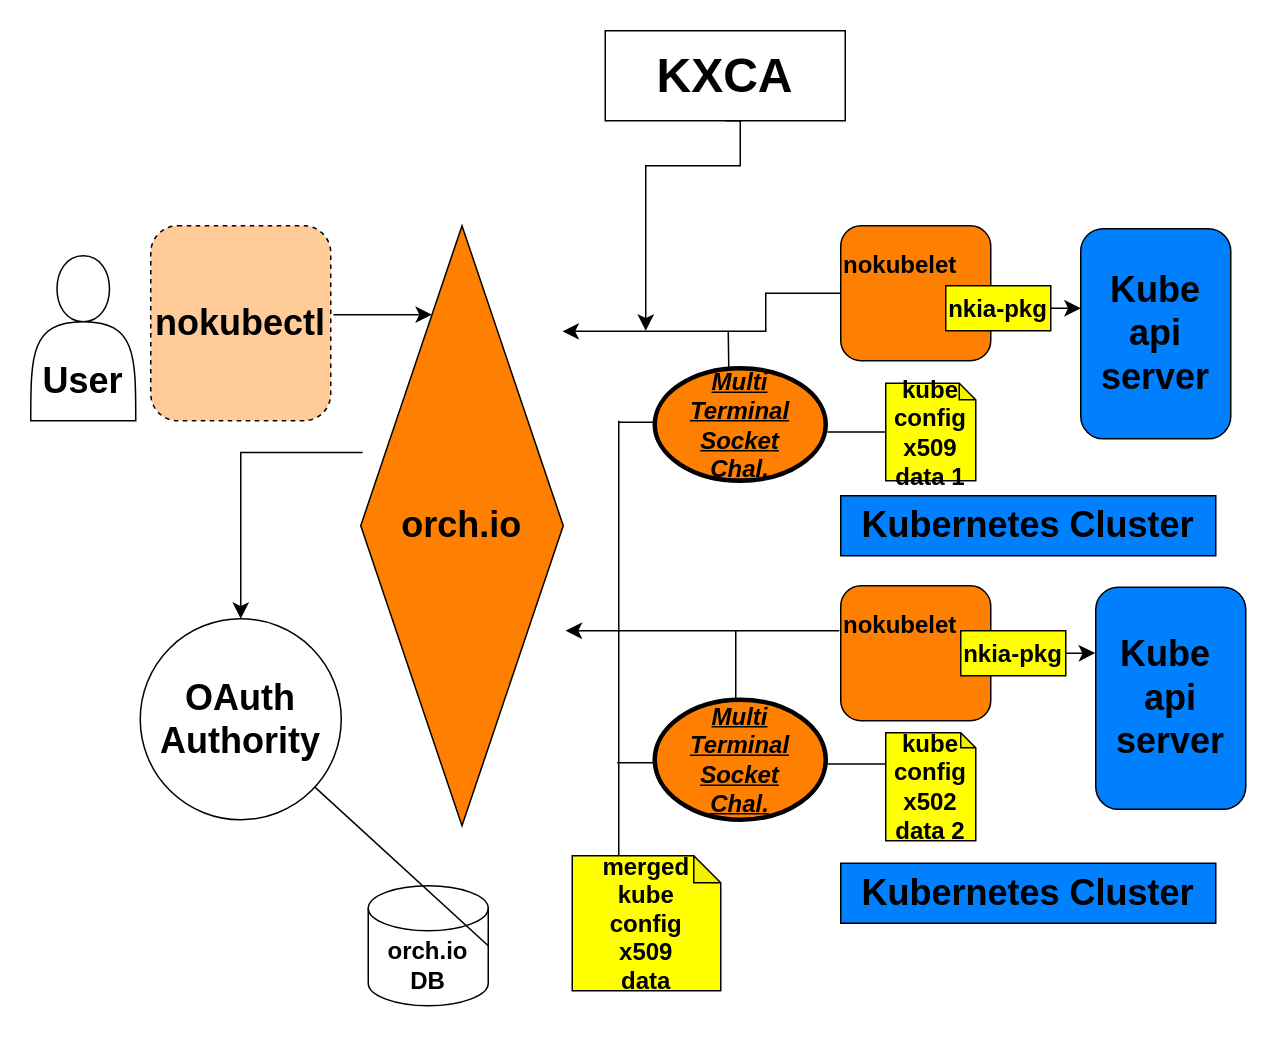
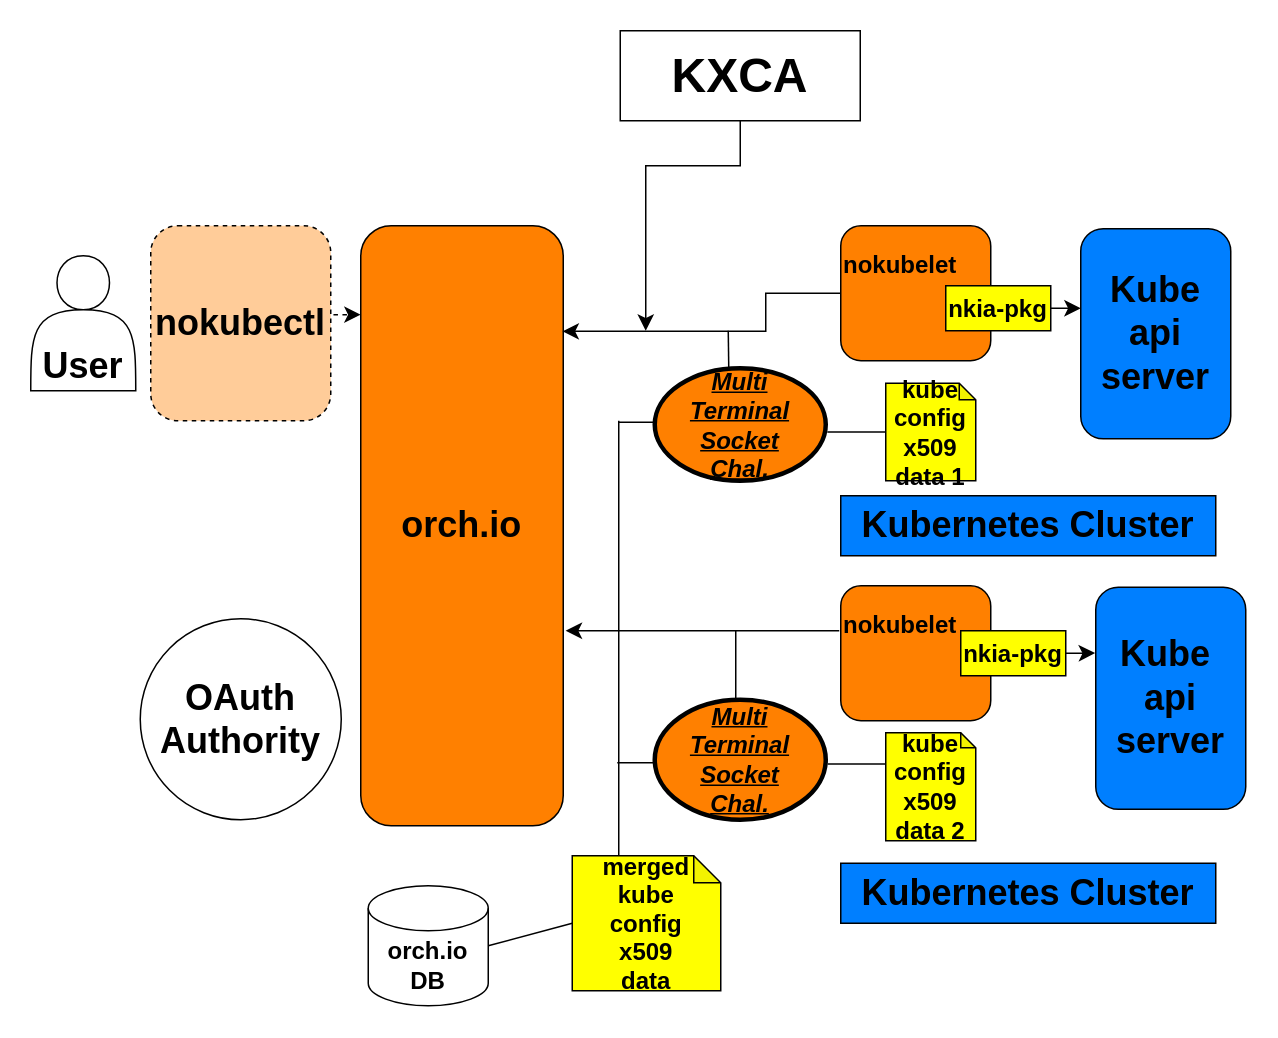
node "KXCA": moved (725, 76) -> (740, 76)
edge "nokubectl" -> "orch.io": style solid -> dashed
node "User": size 105x165 -> 105x135
edge "orch.io" -> "OAuth Authority": removed
node "orch.io": shape diamond -> rounded rectangle
node "kube config x502 data 2": label "kube config x502 data 2" -> "kube config x509 data 2"
edge "OAuth Authority" -- "orch.io DB": now "merged kube config x509 data" -- "orch.io DB"
